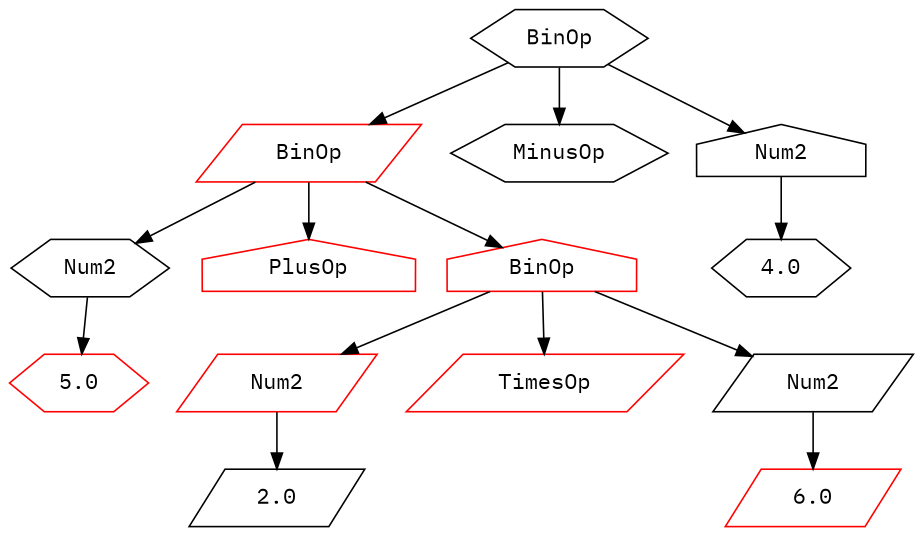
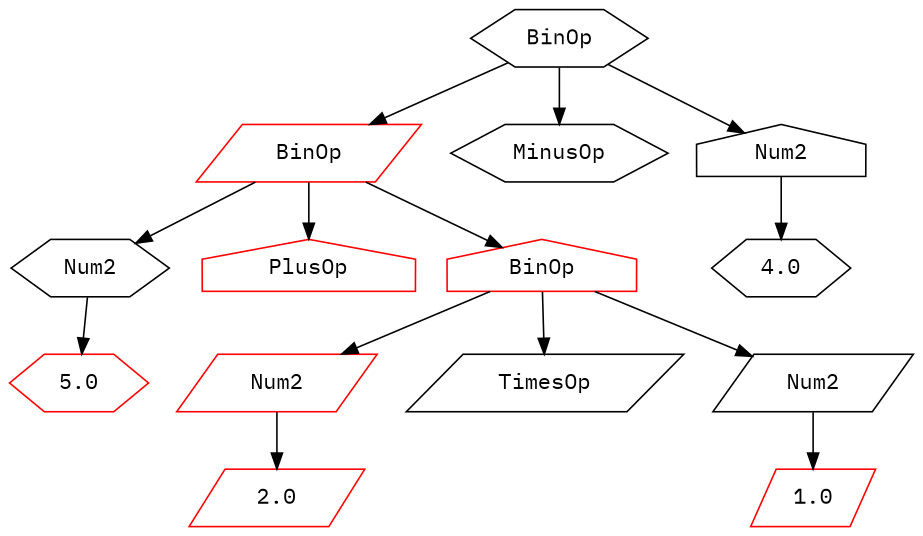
node "TimesOp": color red -> black
node "2.0": color black -> red
node "6.0": label "6.0" -> "1.0"
